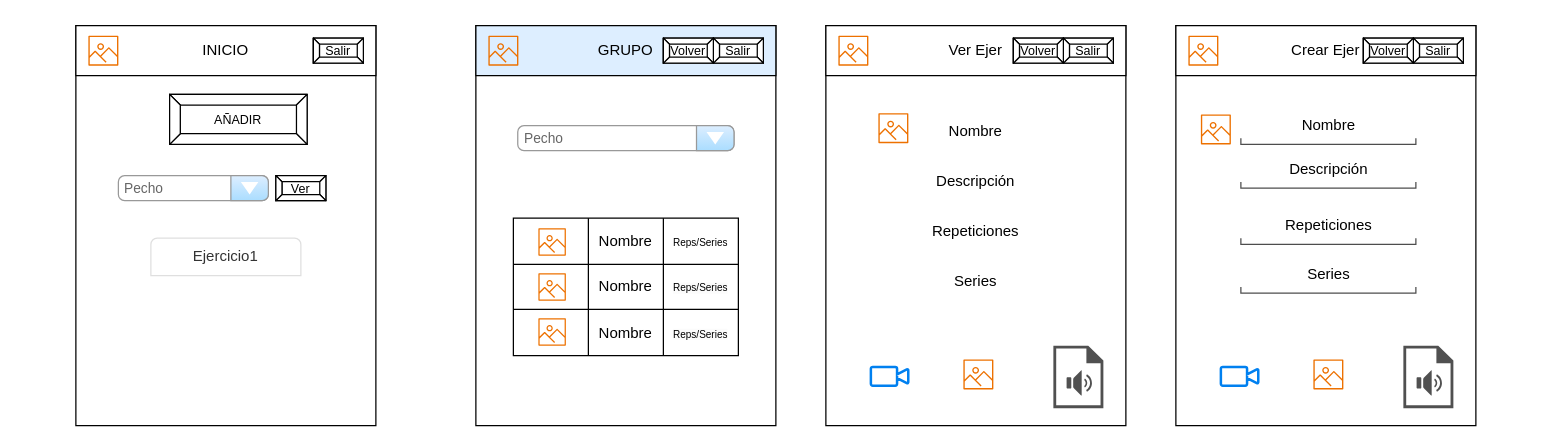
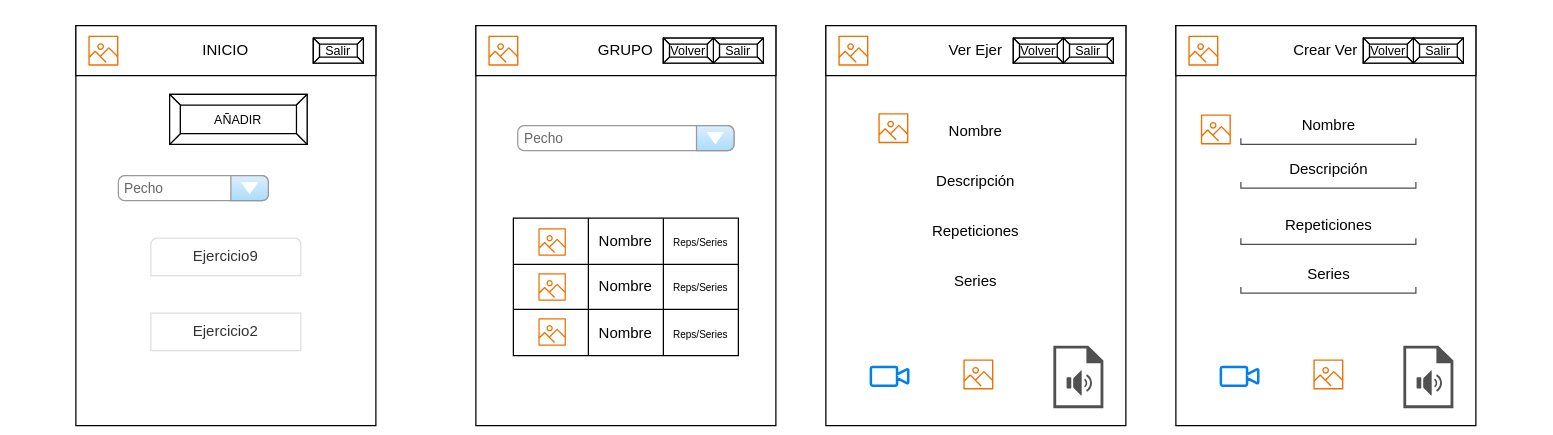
node "GRUPO": fillcolor #ddeeff -> #ffffff
node "Crear Ejer": label "Crear Ejer" -> "Crear Ver"
node "Ver": removed
node "Ejercicio1": label "Ejercicio1" -> "Ejercicio9"
node "Ejercicio2": added
